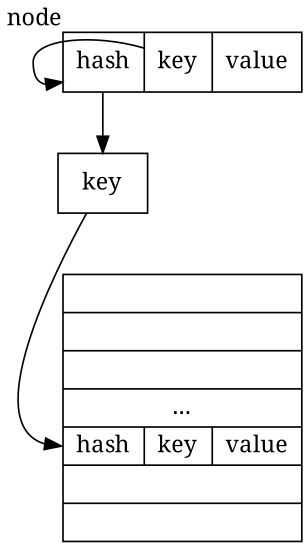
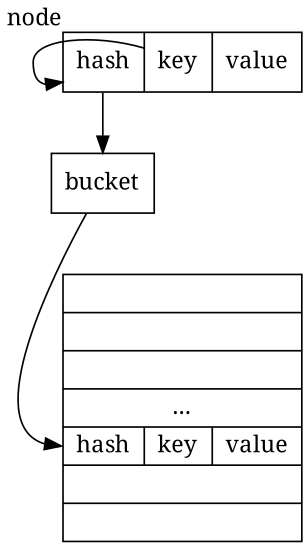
node "key": label "key" -> "bucket"
